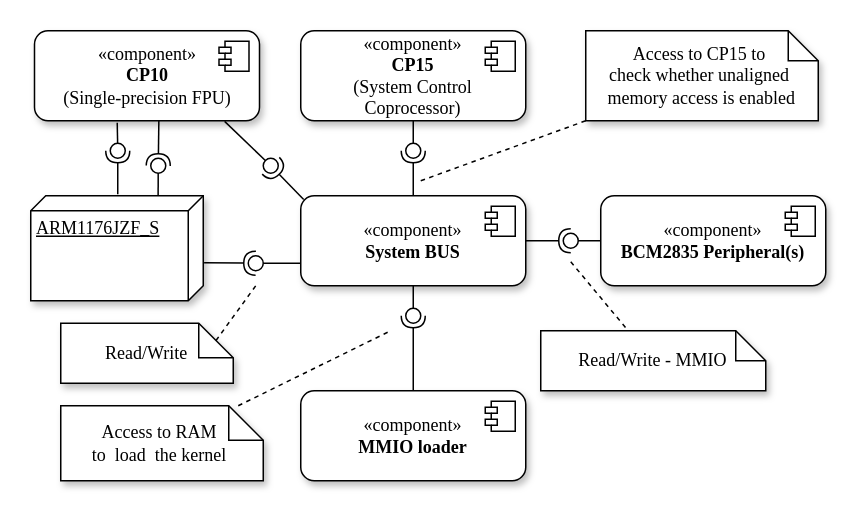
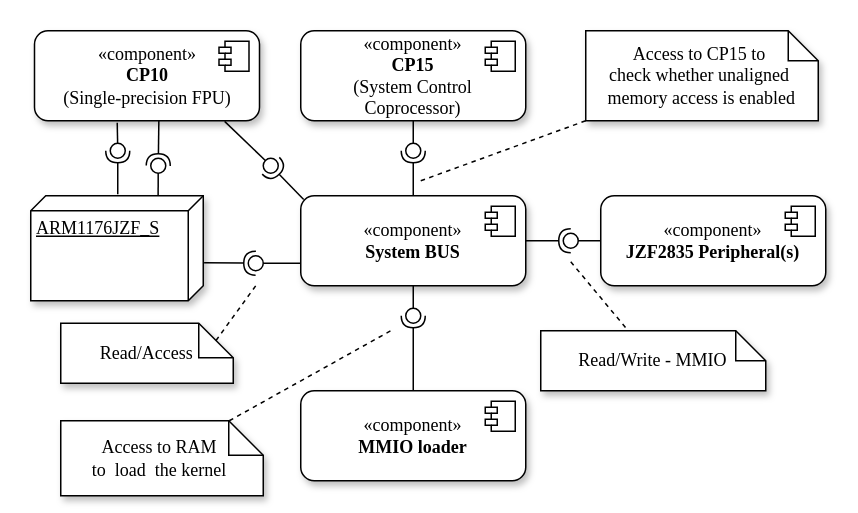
node "«component» BCM2835 Peripheral(s)": label "«component» BCM2835 Peripheral(s)" -> "«component» JZF2835 Peripheral(s)"
node "Read/Write": label "Read/Write" -> "Read/Access"
node "Access to RAM to load the kernel": moved (162, 443) -> (162, 458)
